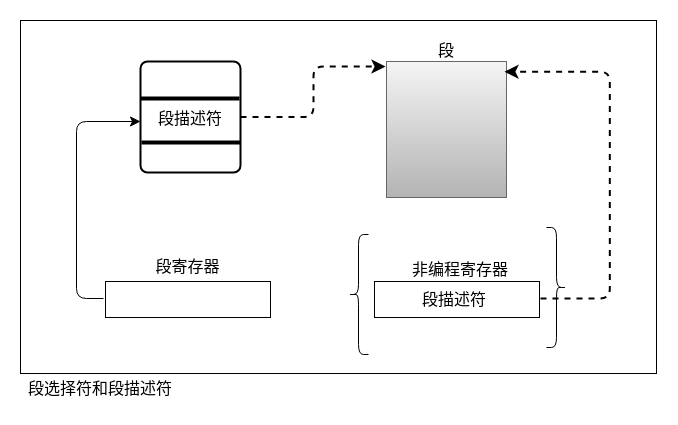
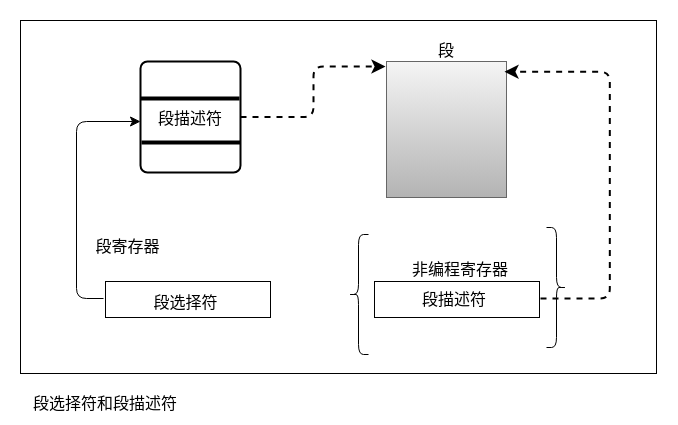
node "段寄存器": moved (188, 267) -> (128, 247)
node "段选择符": added
node "段选择符和段描述符": moved (101, 389) -> (106, 404)
